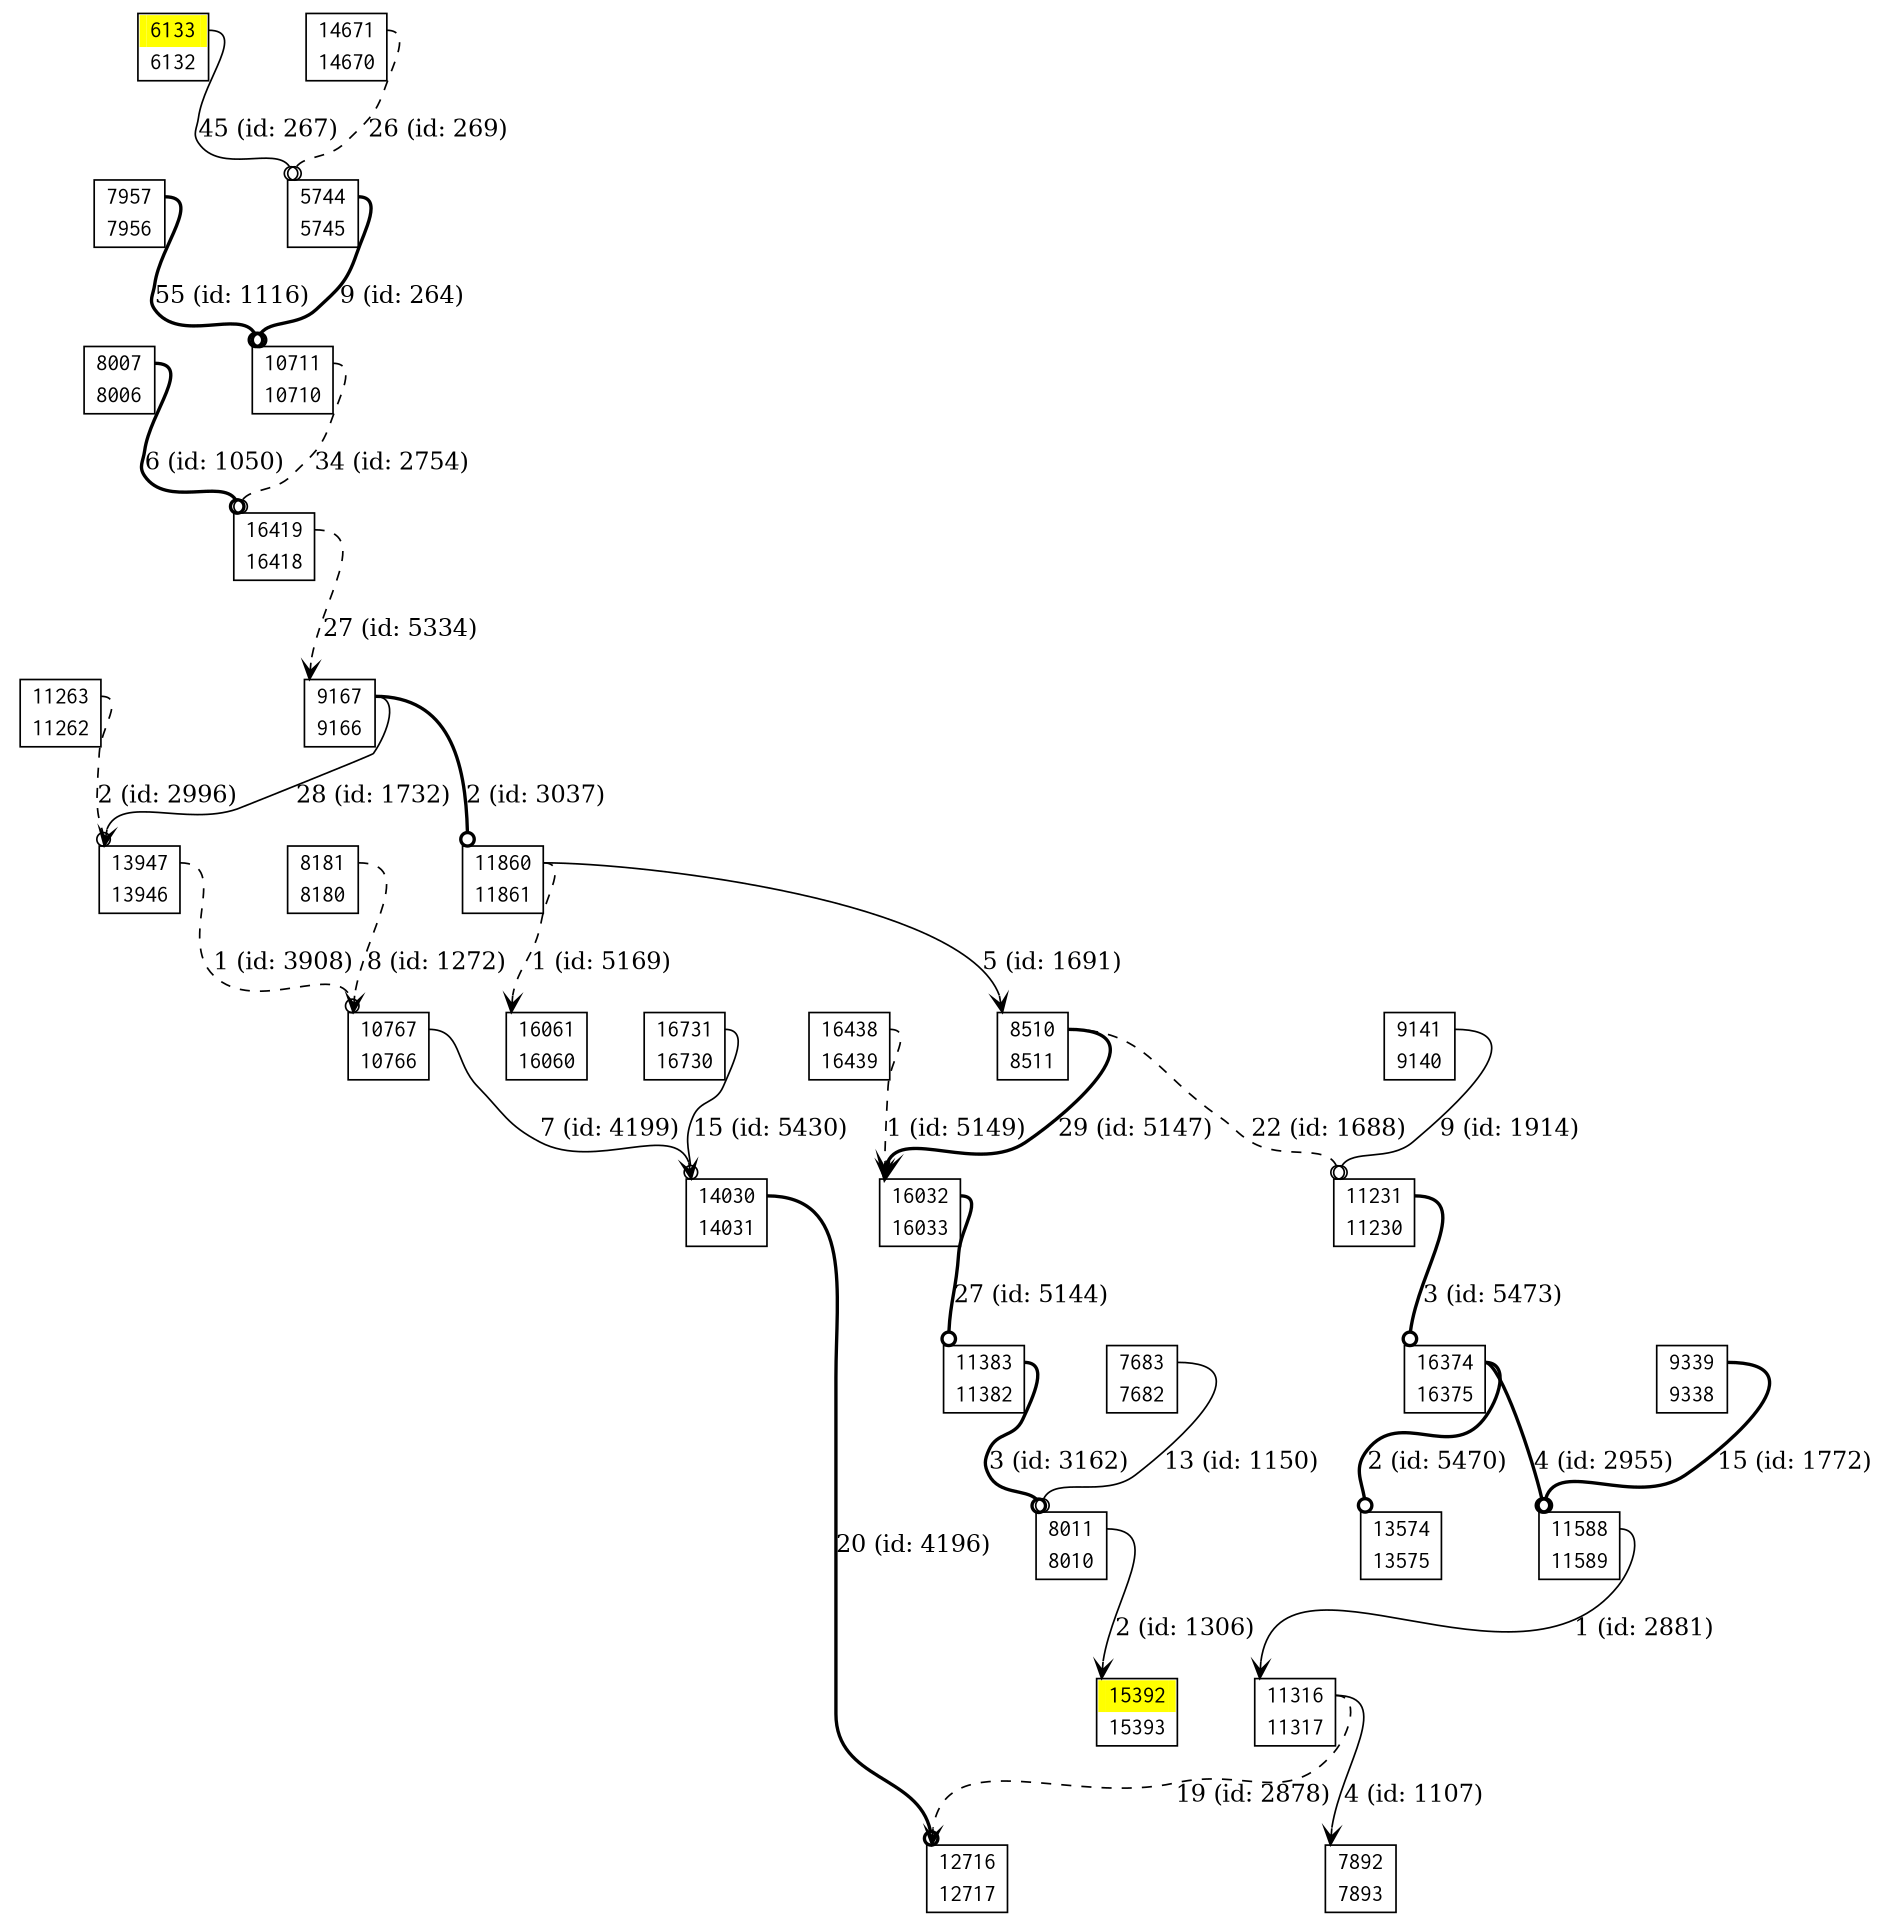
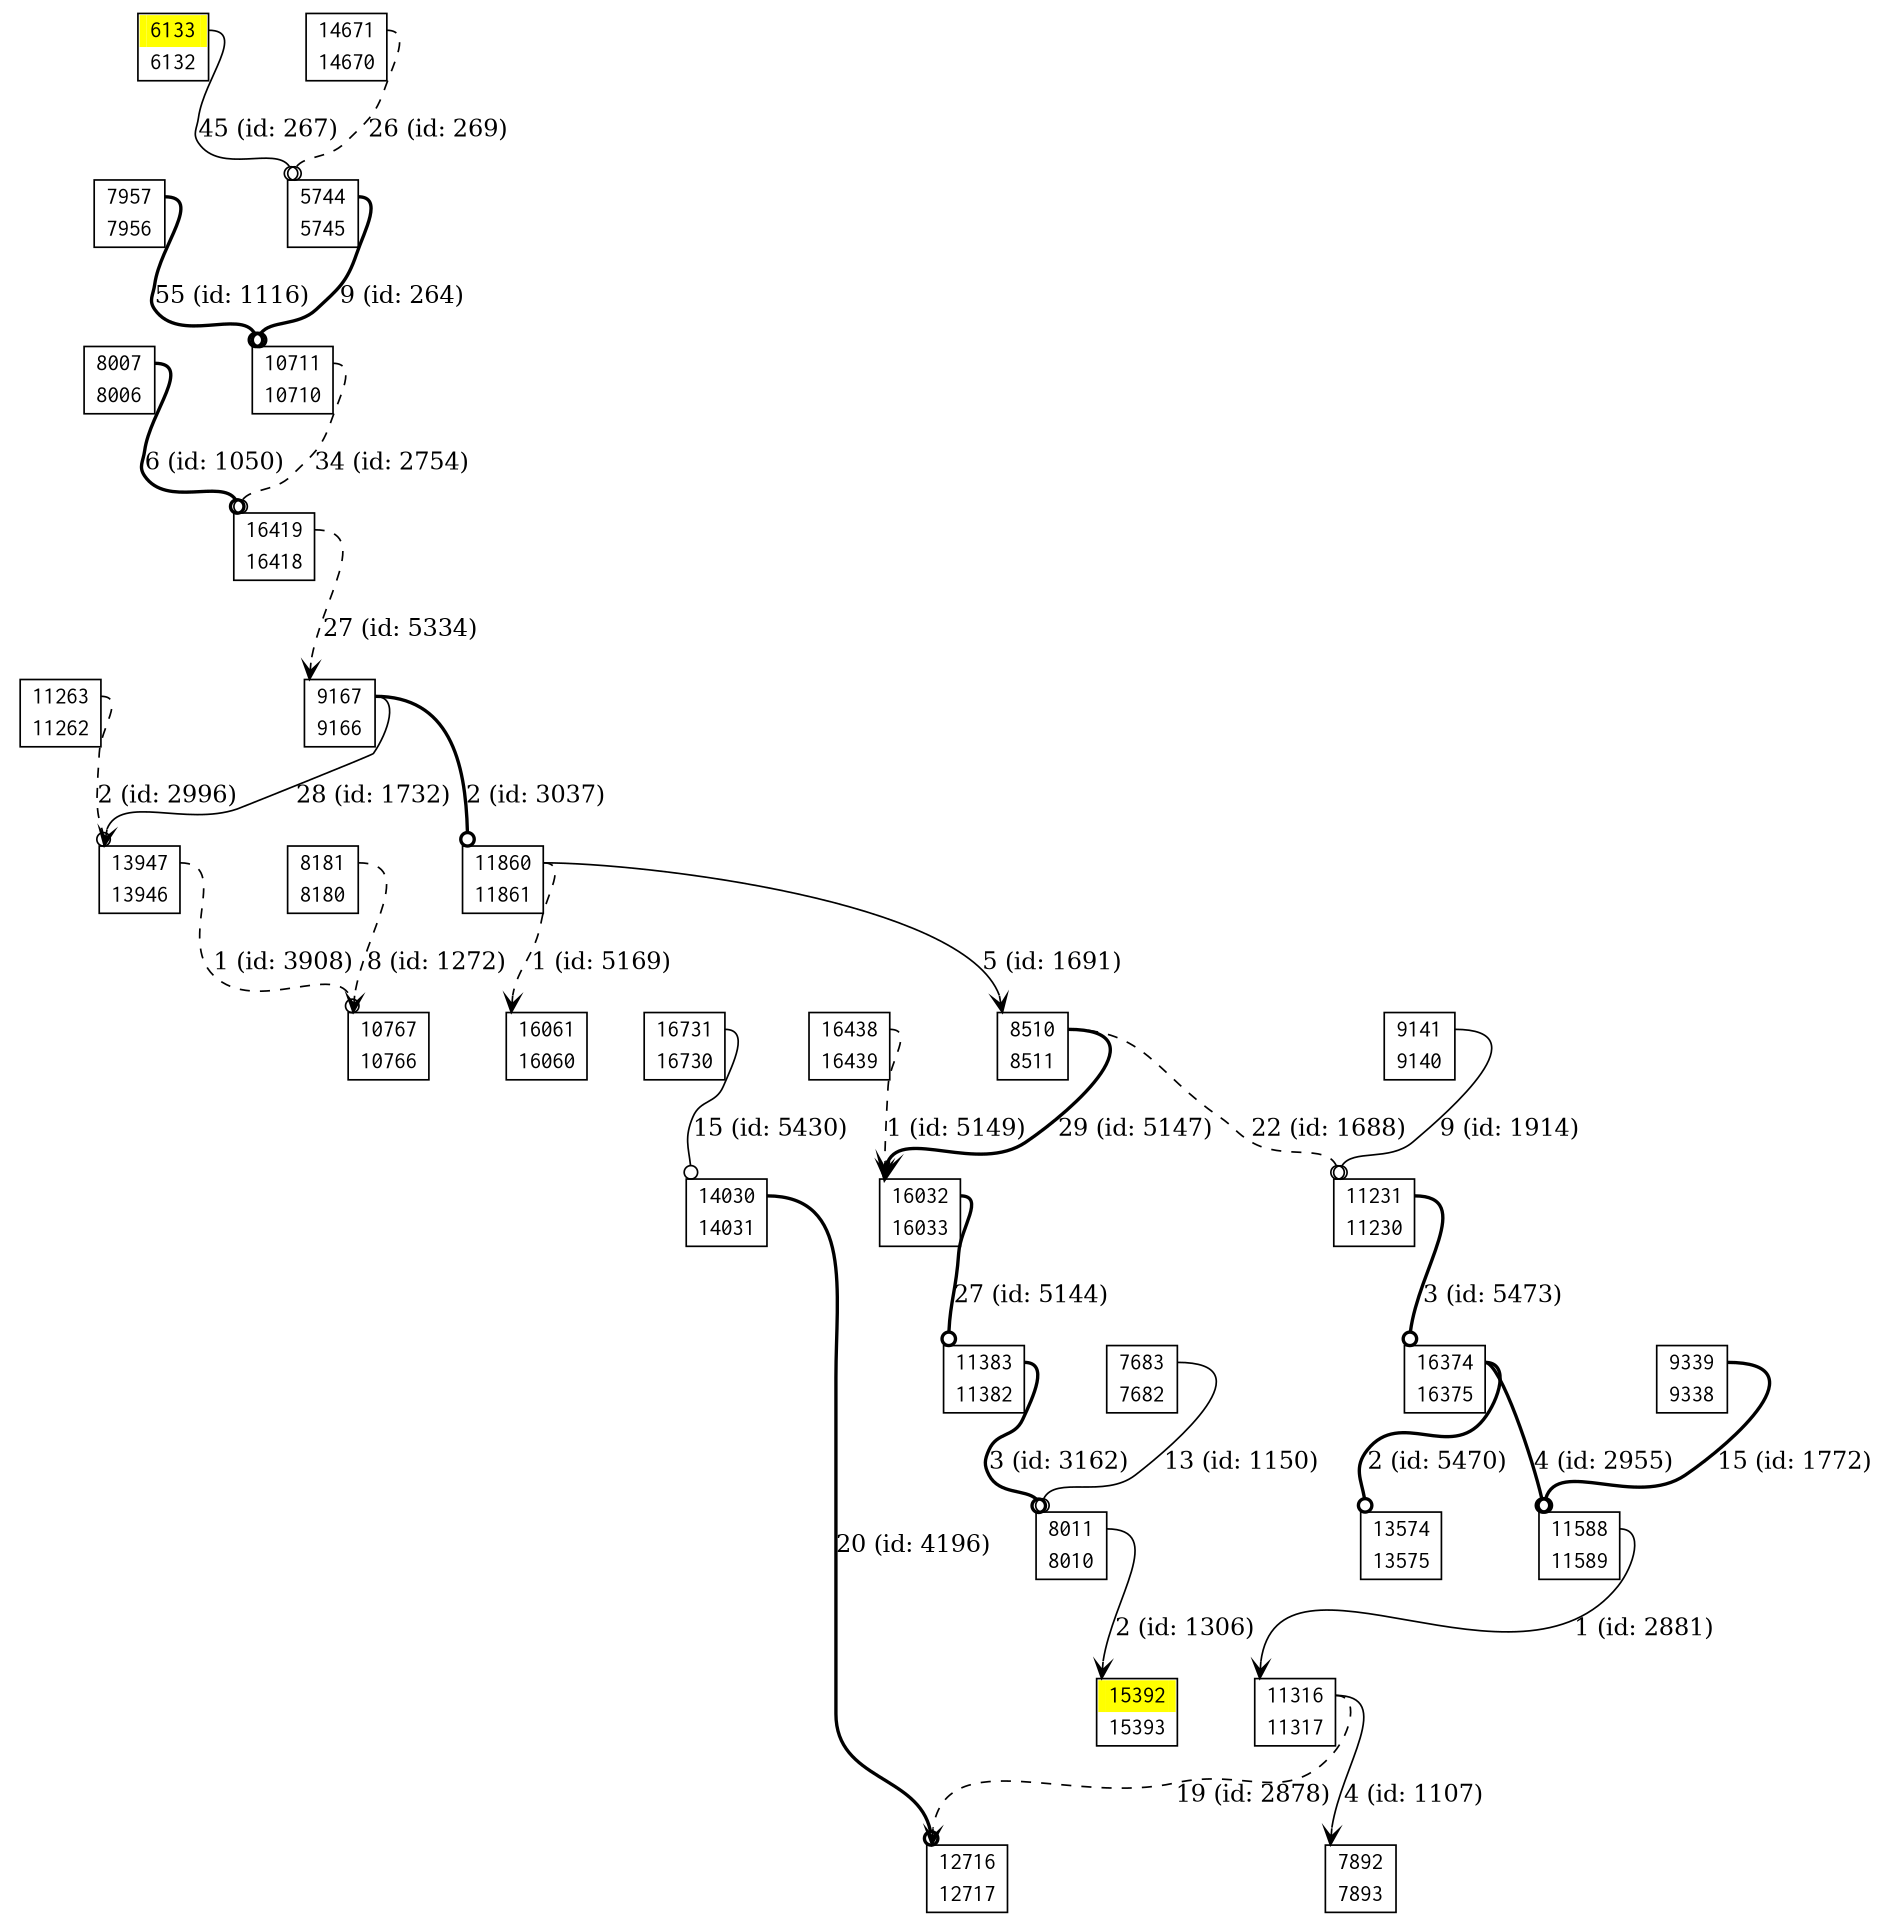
edge "10767" -> "14030": removed, label "7 (id: 4199)"
